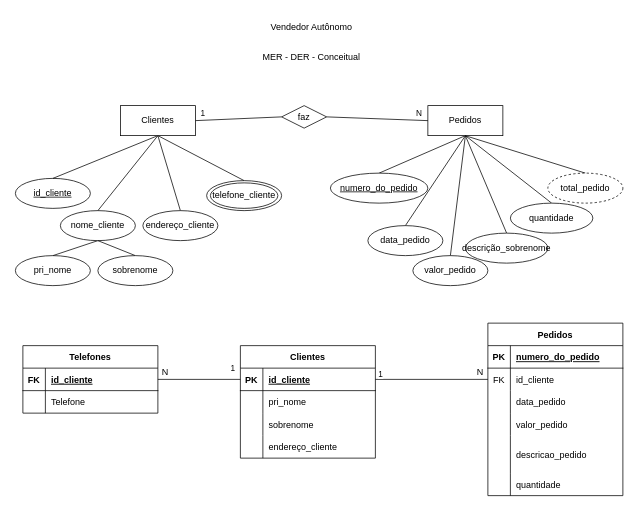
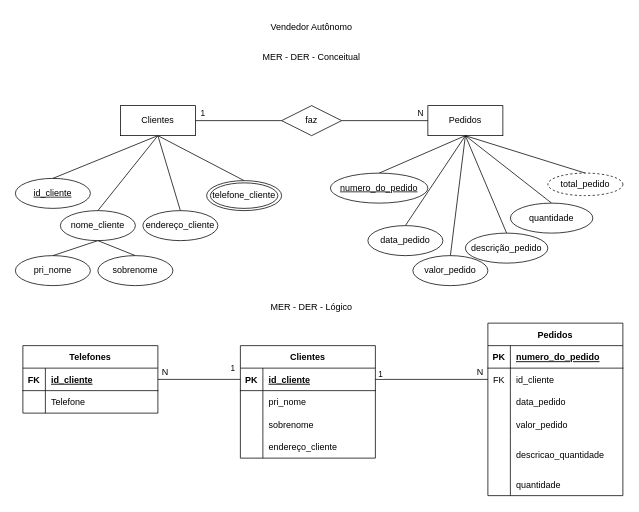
node "faz": size 45x23 -> 60x30
node "total_pedido": size 75x30 -> 75x23
node "descrição_sobrenome": label "descrição_sobrenome" -> "descrição_pedido"
node "MER - DER - Lógico": added
node "descricao_pedido": label "descricao_pedido" -> "descricao_quantidade"
